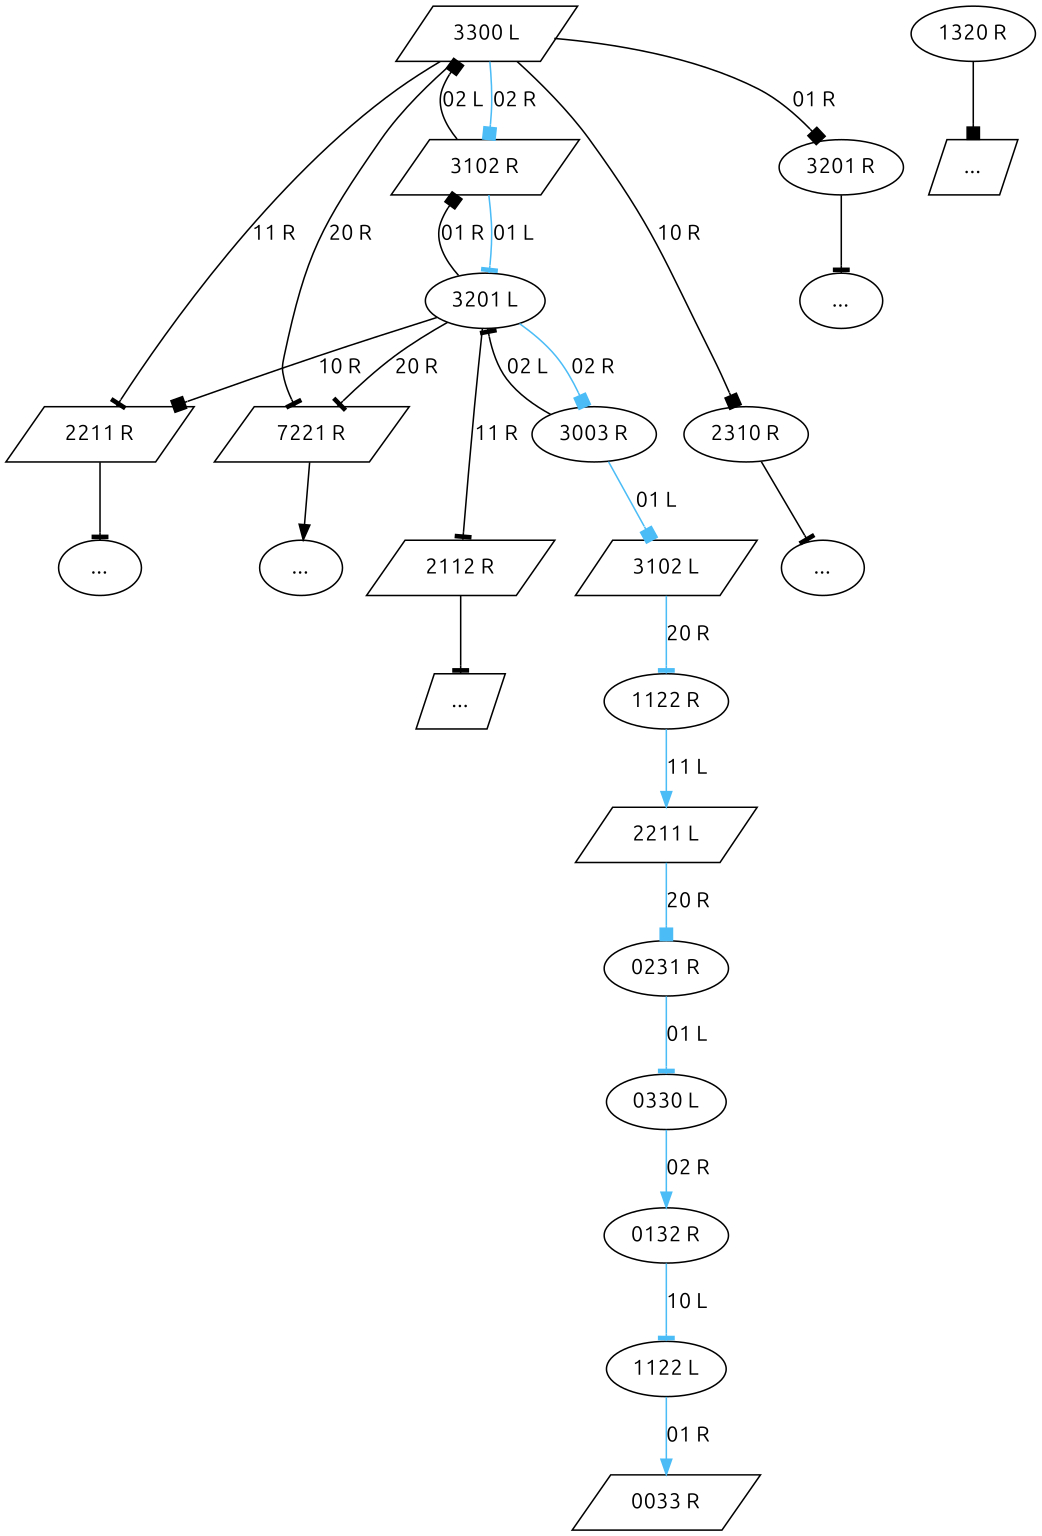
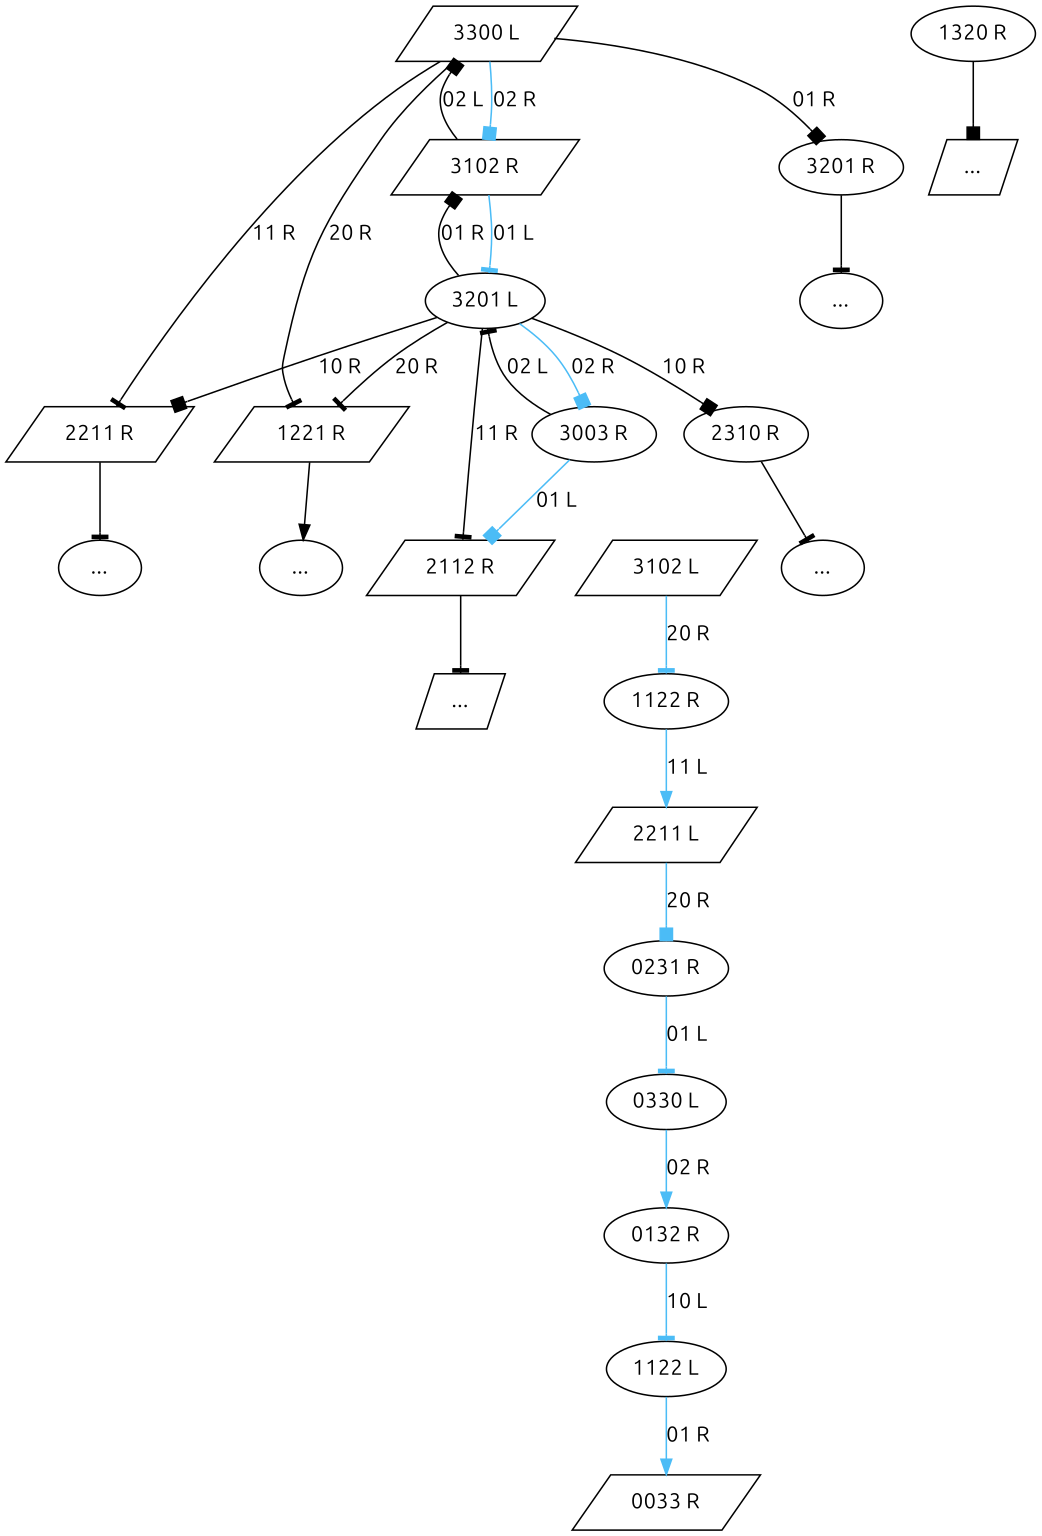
edge "3300 L" -> "2310 R": now "3201 L" -> "2310 R"
node "7221 R": label "7221 R" -> "1221 R"
edge "3003 R" -> "3102 L": now "3003 R" -> "2112 R"
